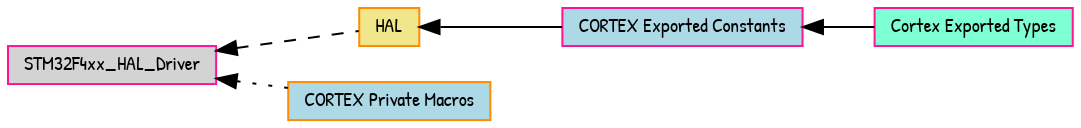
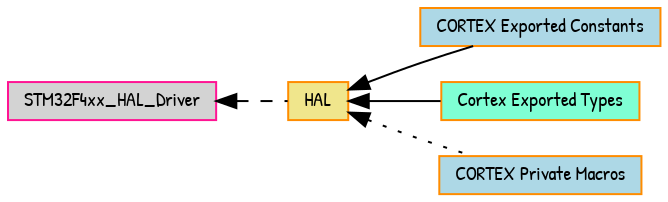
node "CORTEX Exported Constants": color deeppink -> darkorange
edge "Cortex Exported Types" -> "CORTEX Exported Constants": now "Cortex Exported Types" -> "HAL"
node "Cortex Exported Types": color deeppink -> darkorange
edge "CORTEX Private Macros" -> "STM32F4xx_HAL_Driver": now "CORTEX Private Macros" -> "HAL"
